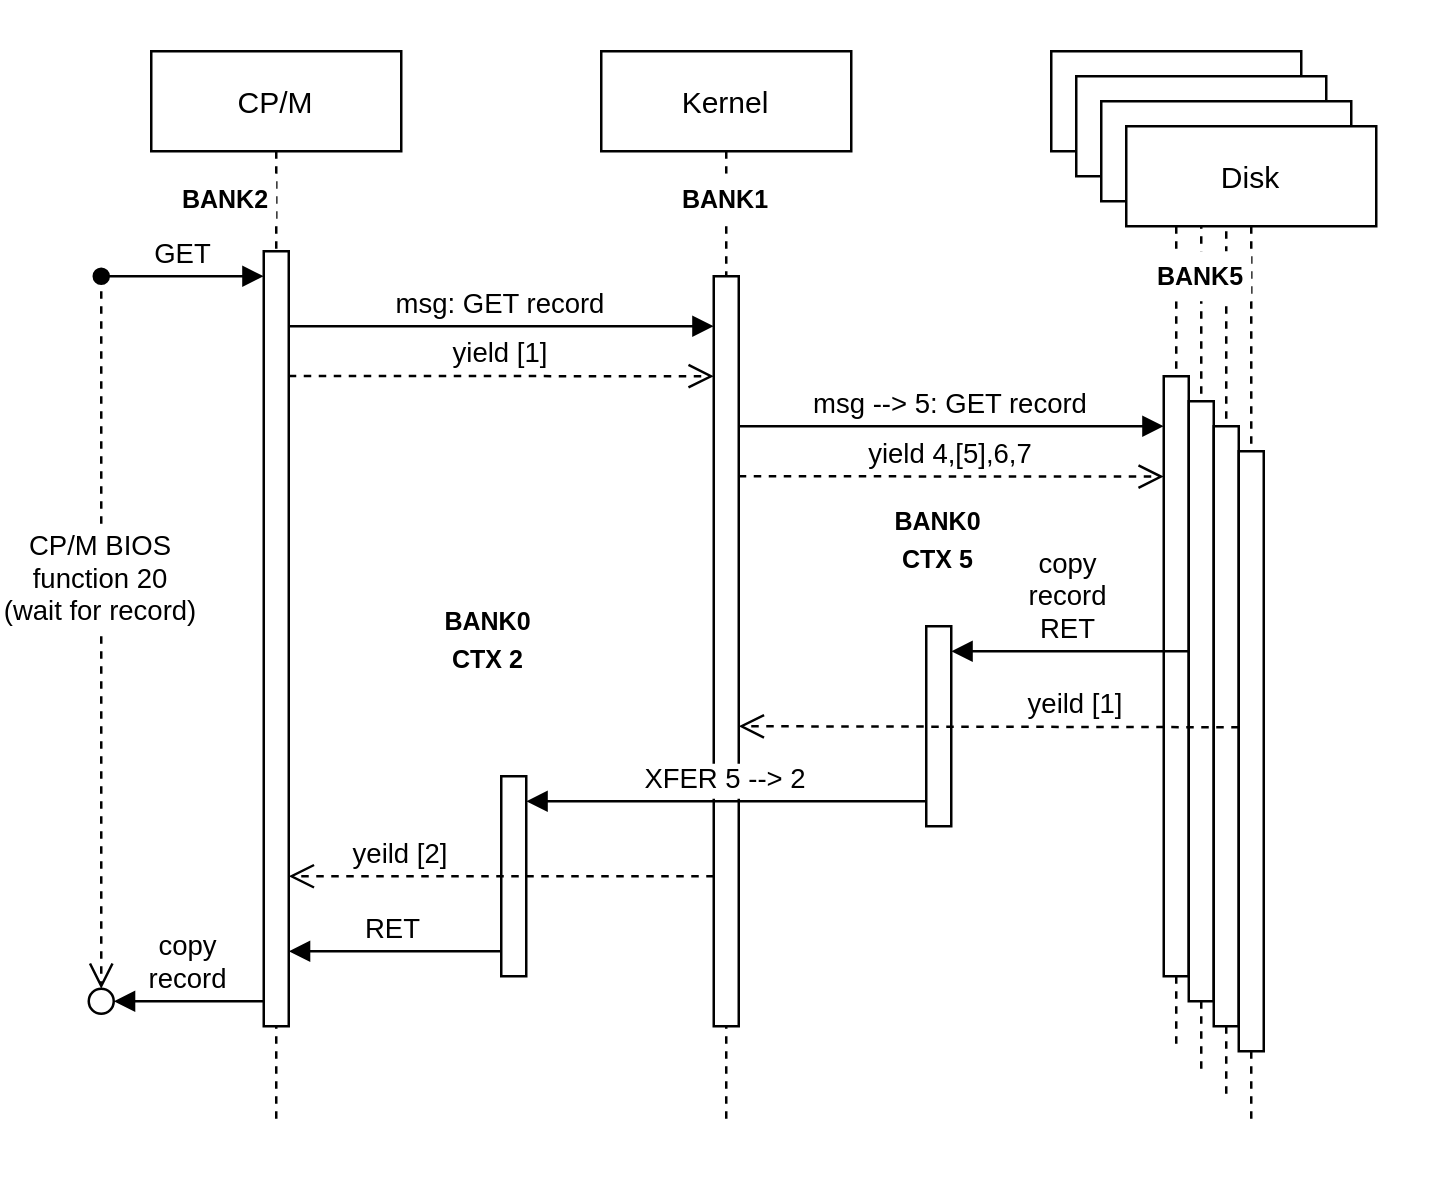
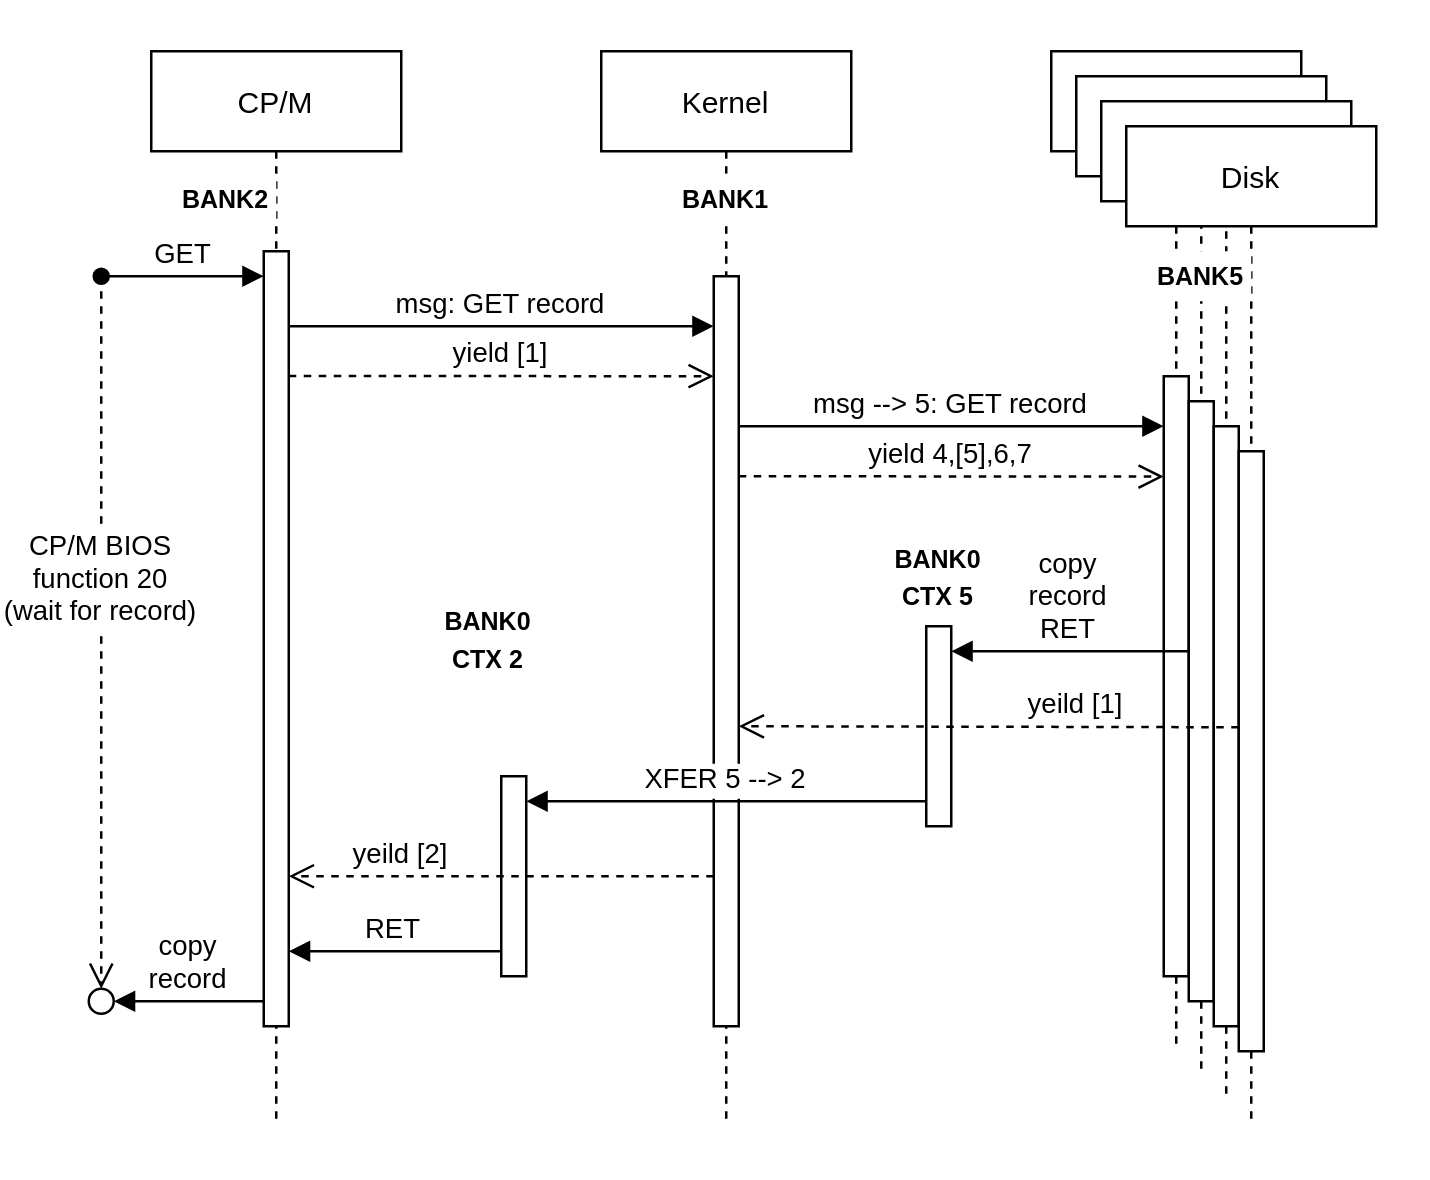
node "BANK0 CTX 5": moved (939, 539) -> (939, 576)
